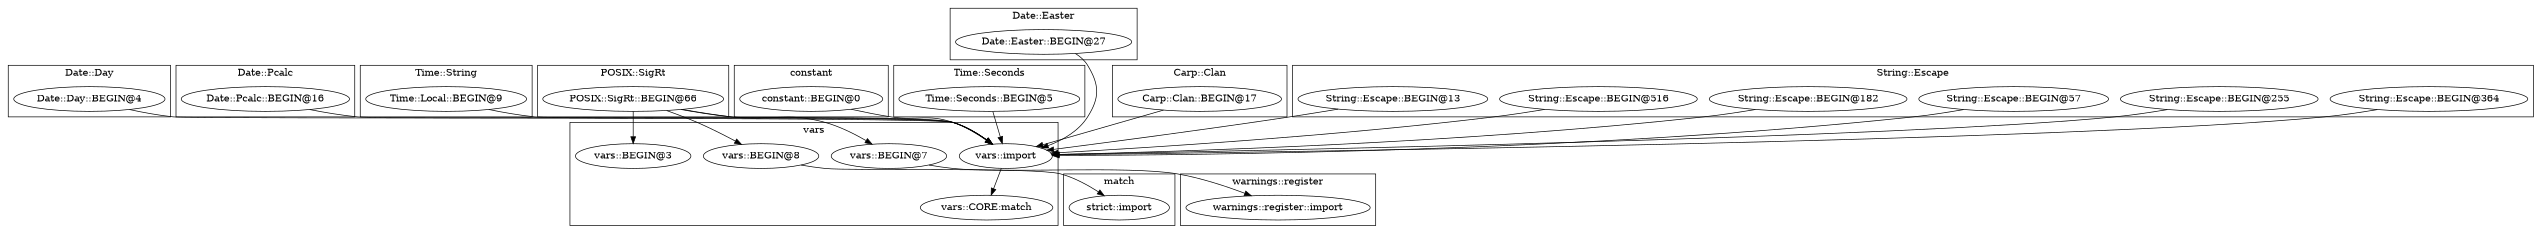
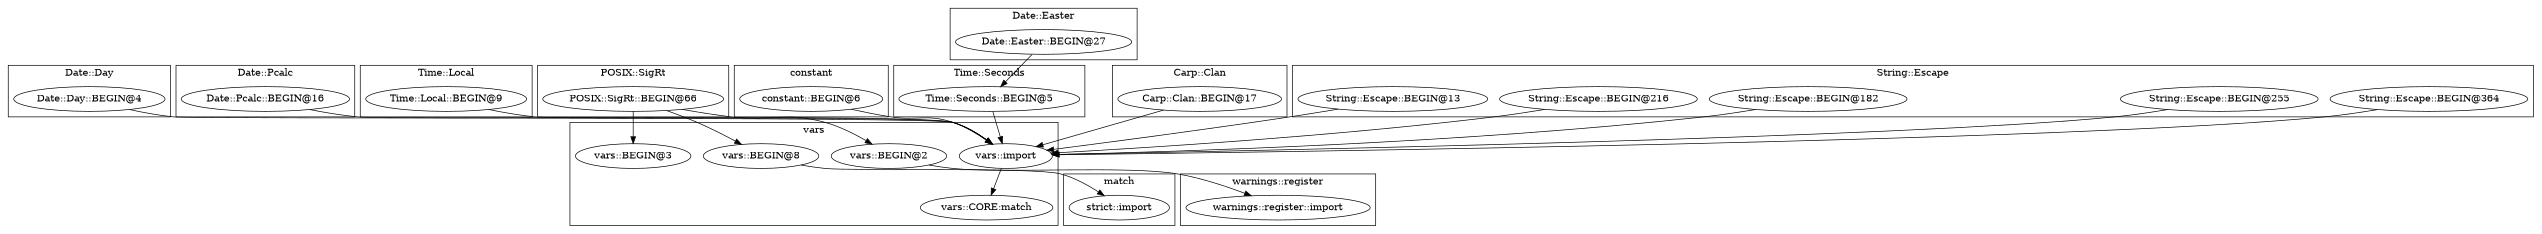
cluster "Time::String": label "Time::String" -> "Time::Local"
node "constant::BEGIN@0": label "constant::BEGIN@0" -> "constant::BEGIN@6"
node "String::Escape::BEGIN@516": label "String::Escape::BEGIN@516" -> "String::Escape::BEGIN@216"
node "String::Escape::BEGIN@57": removed
edge "Date::Easter::BEGIN@27" -> "vars::import": now "Date::Easter::BEGIN@27" -> "Time::Seconds::BEGIN@5"
edge "POSIX::SigRt::BEGIN@66" -> "vars::import": removed
node "vars::BEGIN@7": label "vars::BEGIN@7" -> "vars::BEGIN@2"
